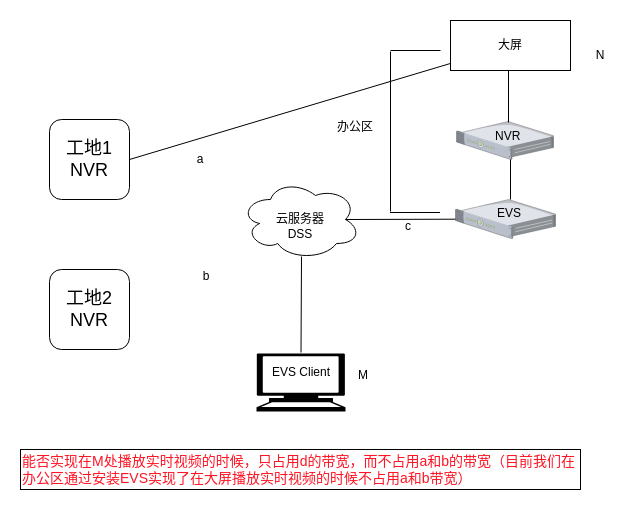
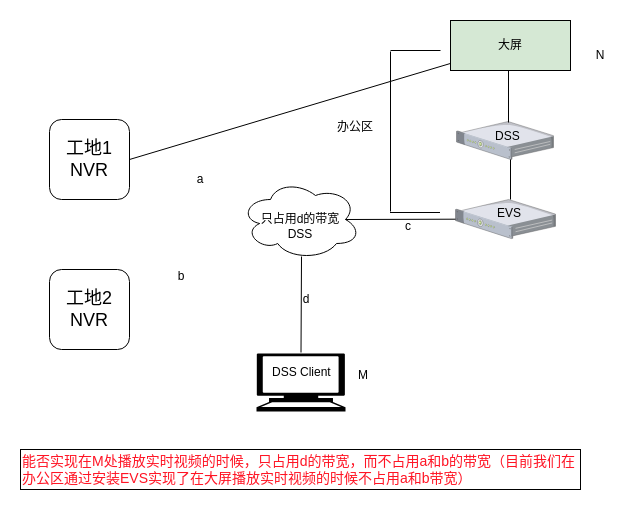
node "大屏": fillcolor #ffffff -> #d5e8d4
node "NVR": label "NVR" -> "DSS"
node "a": moved (201, 160) -> (201, 180)
node "云服务器 DSS": label "云服务器 DSS" -> "只占用d的带宽 DSS"
node "b": moved (207, 277) -> (182, 277)
node "d": added
node "EVS Client": label "EVS Client" -> "DSS Client"
